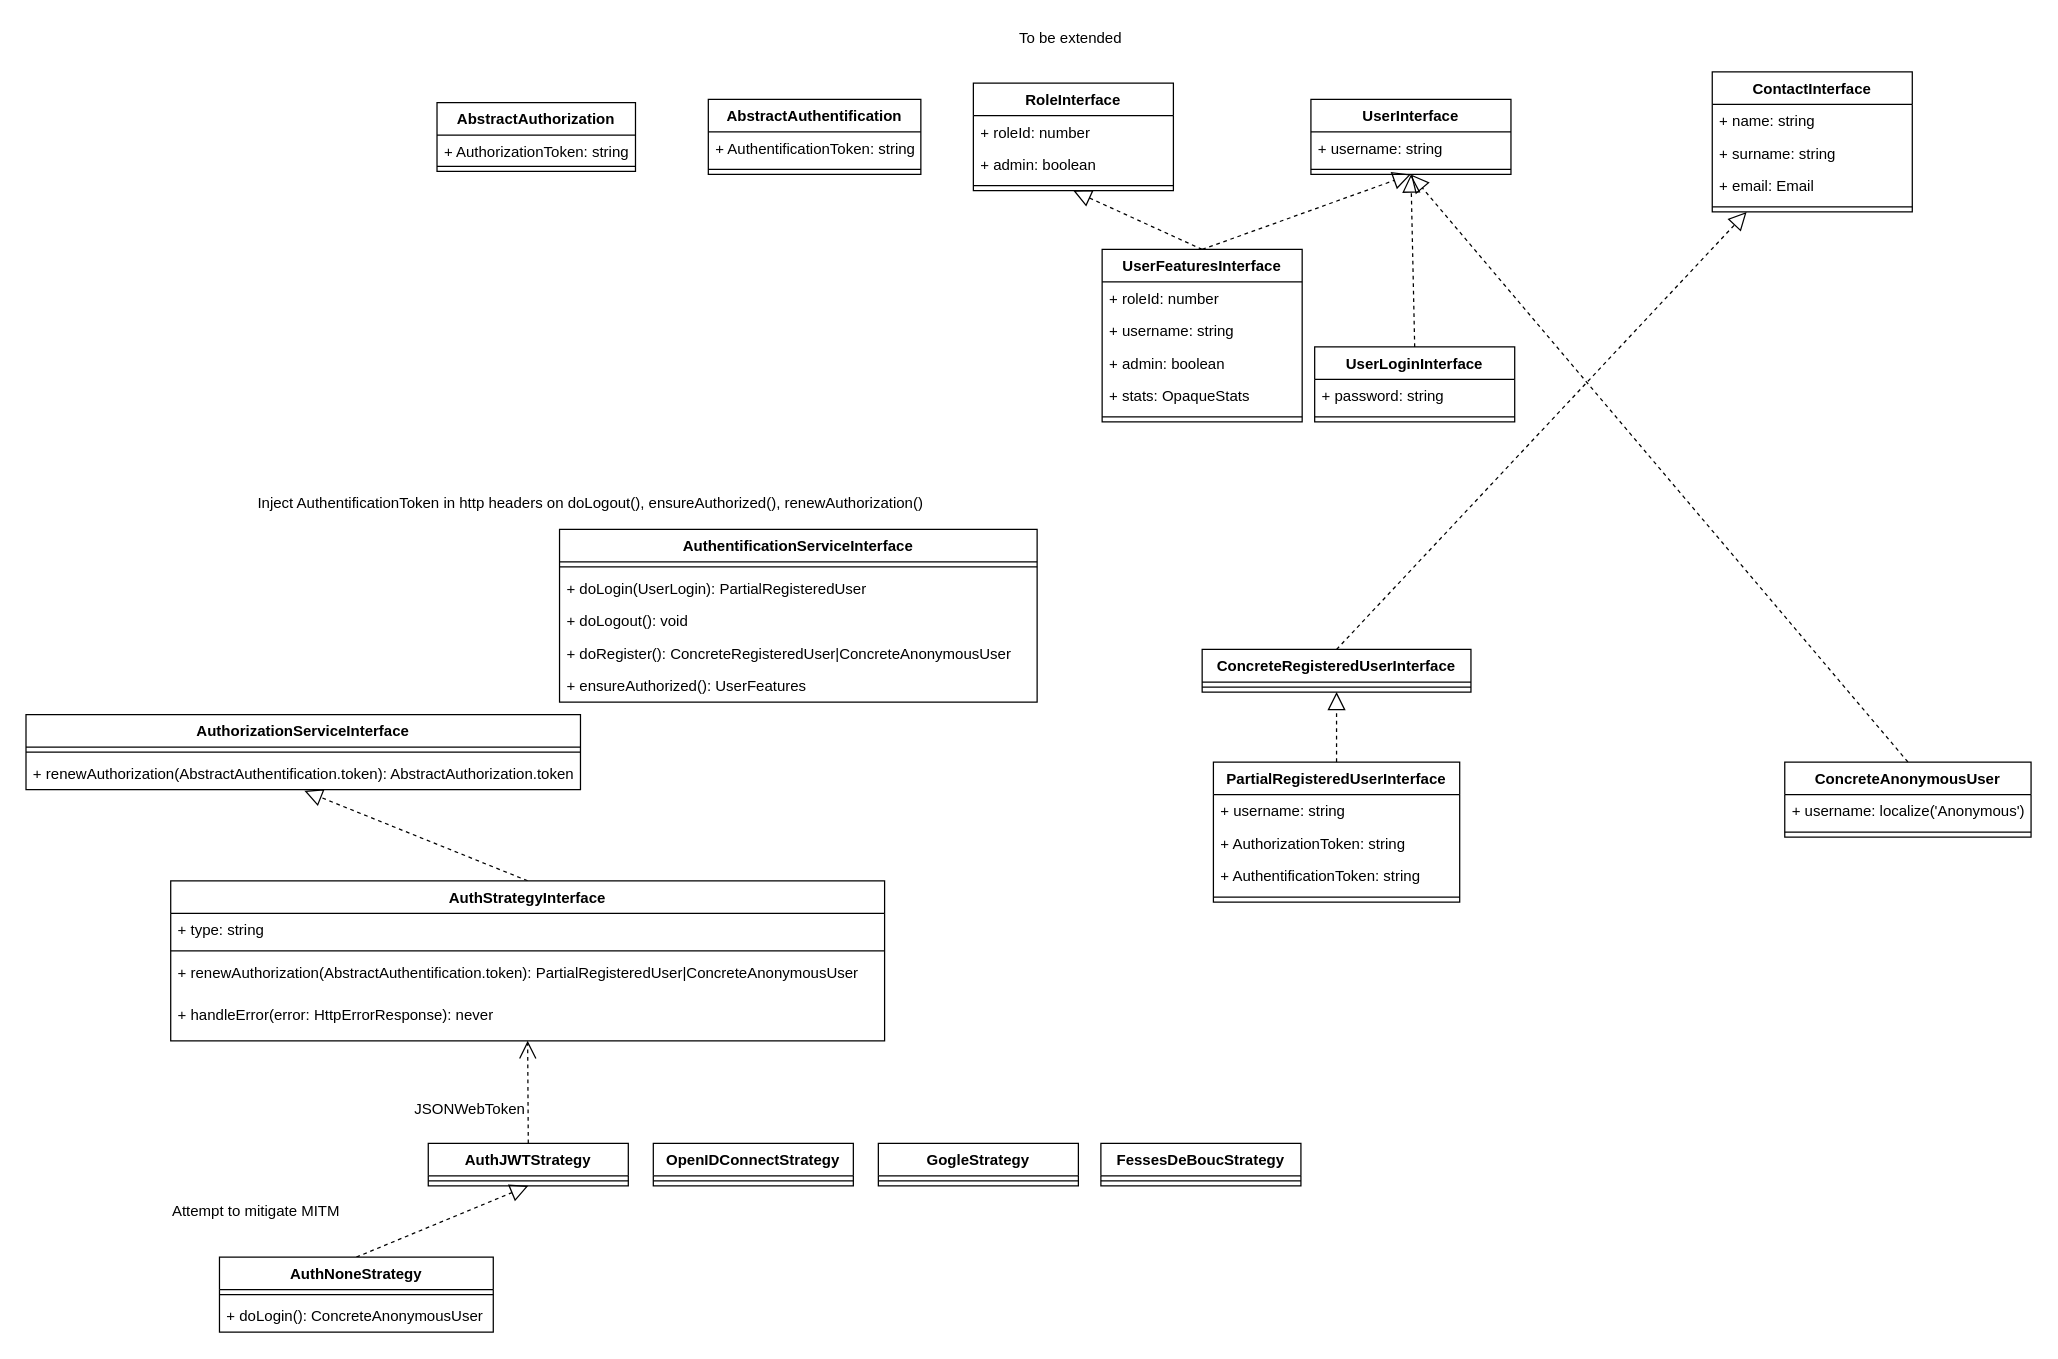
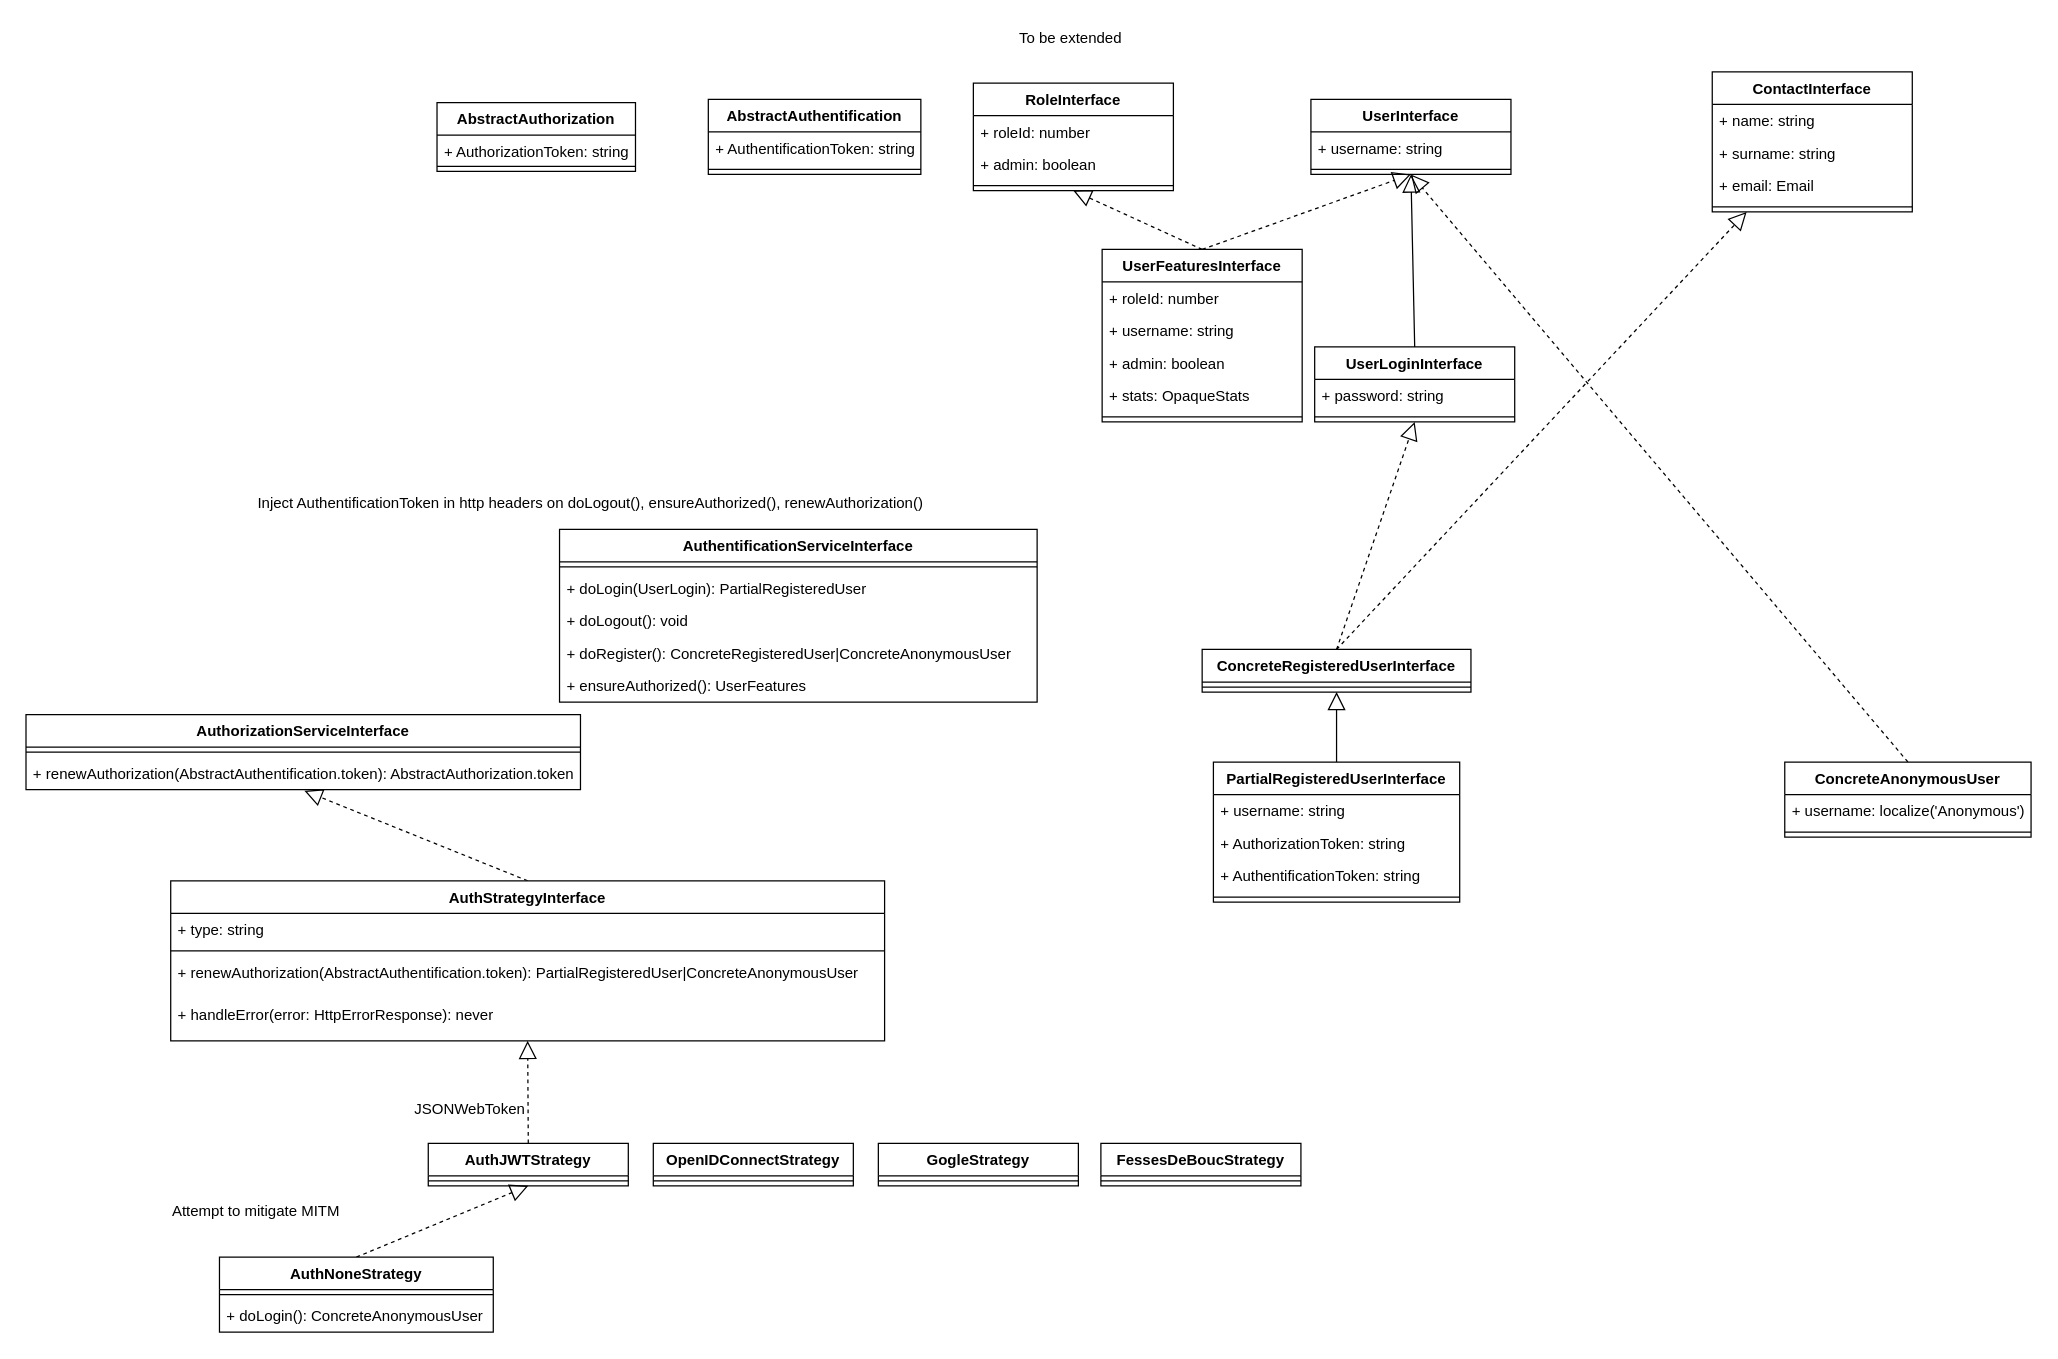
edge "UserLoginInterface" -> "UserInterface": style dashed -> solid
edge "ConcreteRegisteredUserInterface" -> "UserLoginInterface": added
edge "PartialRegisteredUserInterface" -> "ConcreteRegisteredUserInterface": style dashed -> solid
edge "AuthJWTStrategy" -> "AuthStrategyInterface": arrowhead open -> block
